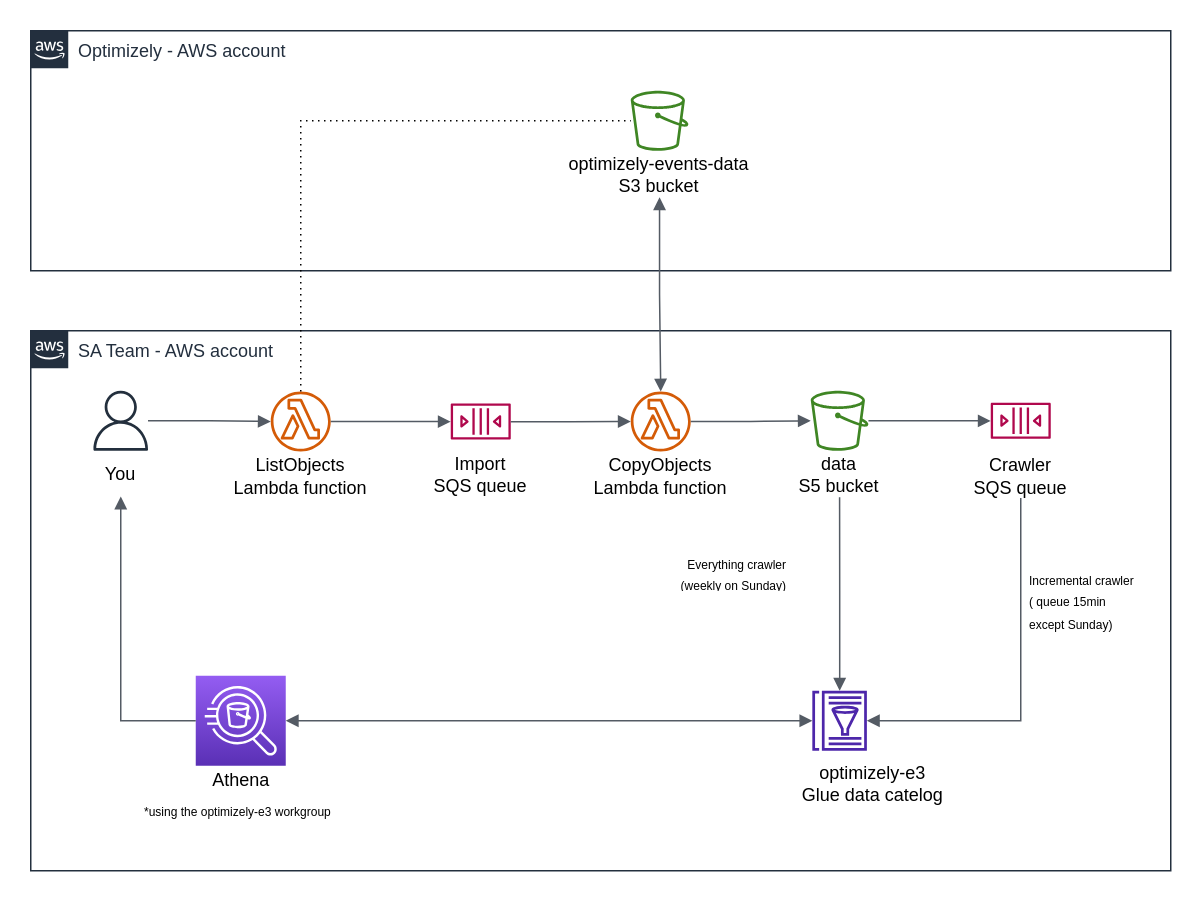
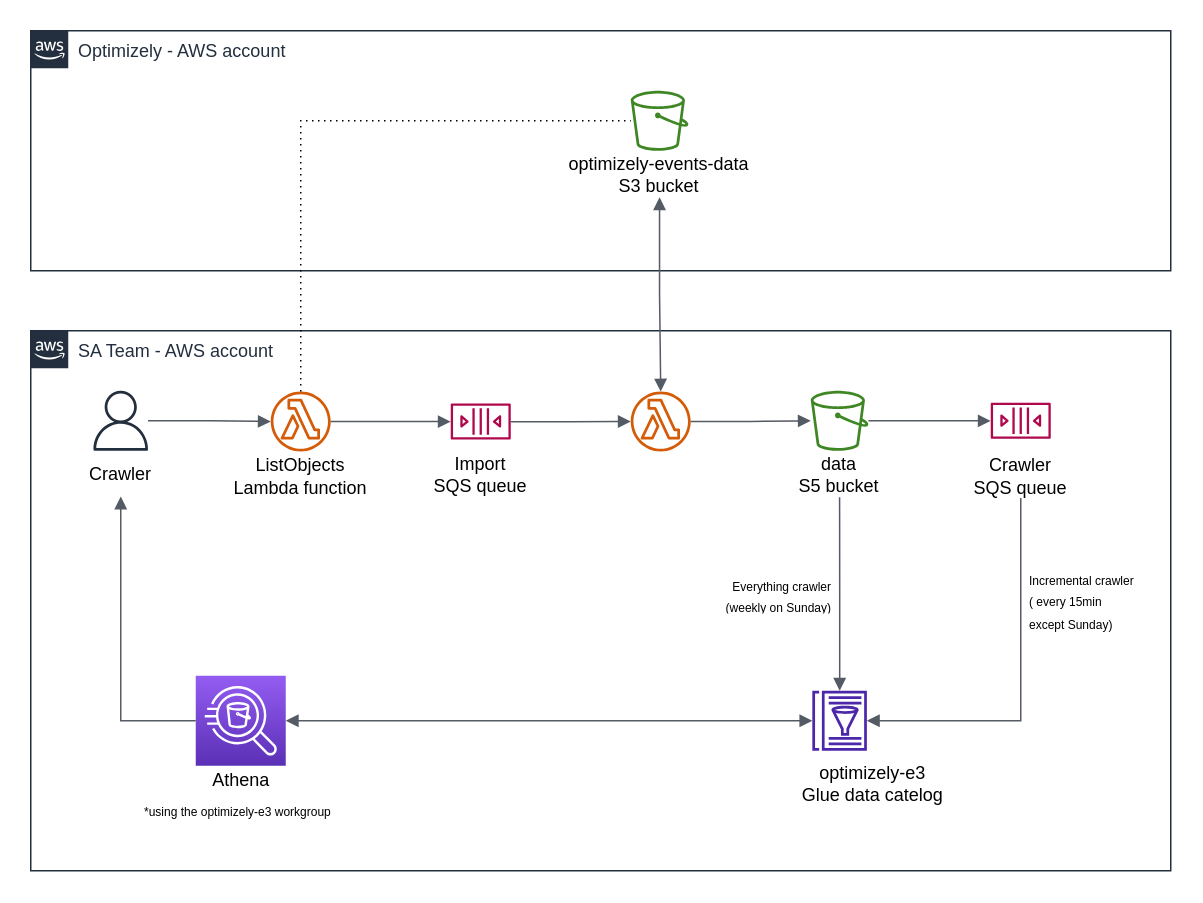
node "You": label "You" -> "Crawler"
node "CopyObjects Lambda function": removed
node "Everything crawler (weekly on Sunday)": moved (728, 571) -> (773, 593)
node "Incremental crawler ( queue 15min except Sunday)": label "Incremental crawler ( queue 15min except Sunday)" -> "Incremental crawler ( every 15min except Sunday)"
